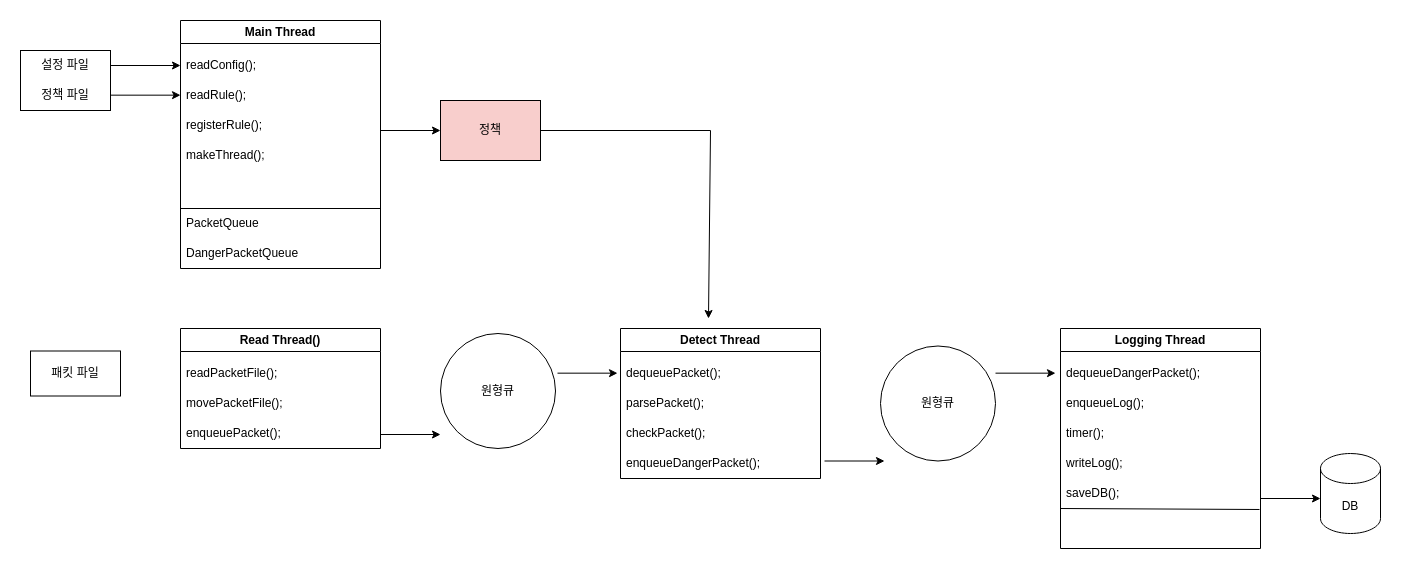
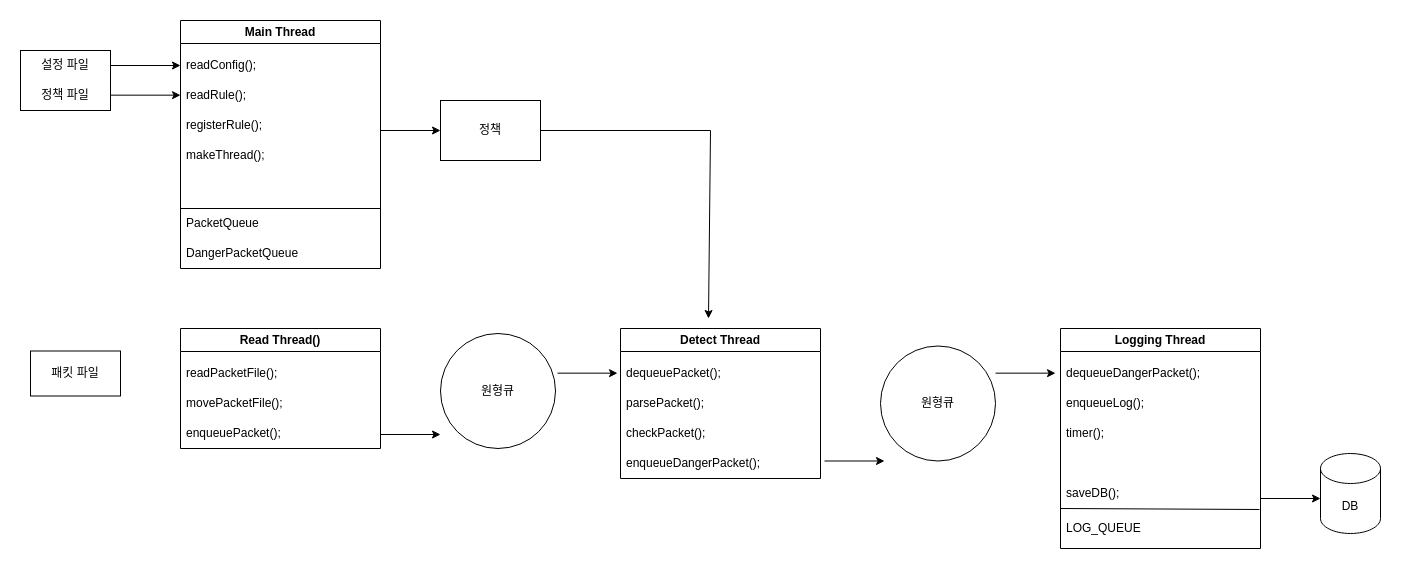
node "정책": fillcolor #f8cecc -> #ffffff
node "writeLog();": removed
node "LOG_QUEUE": added
